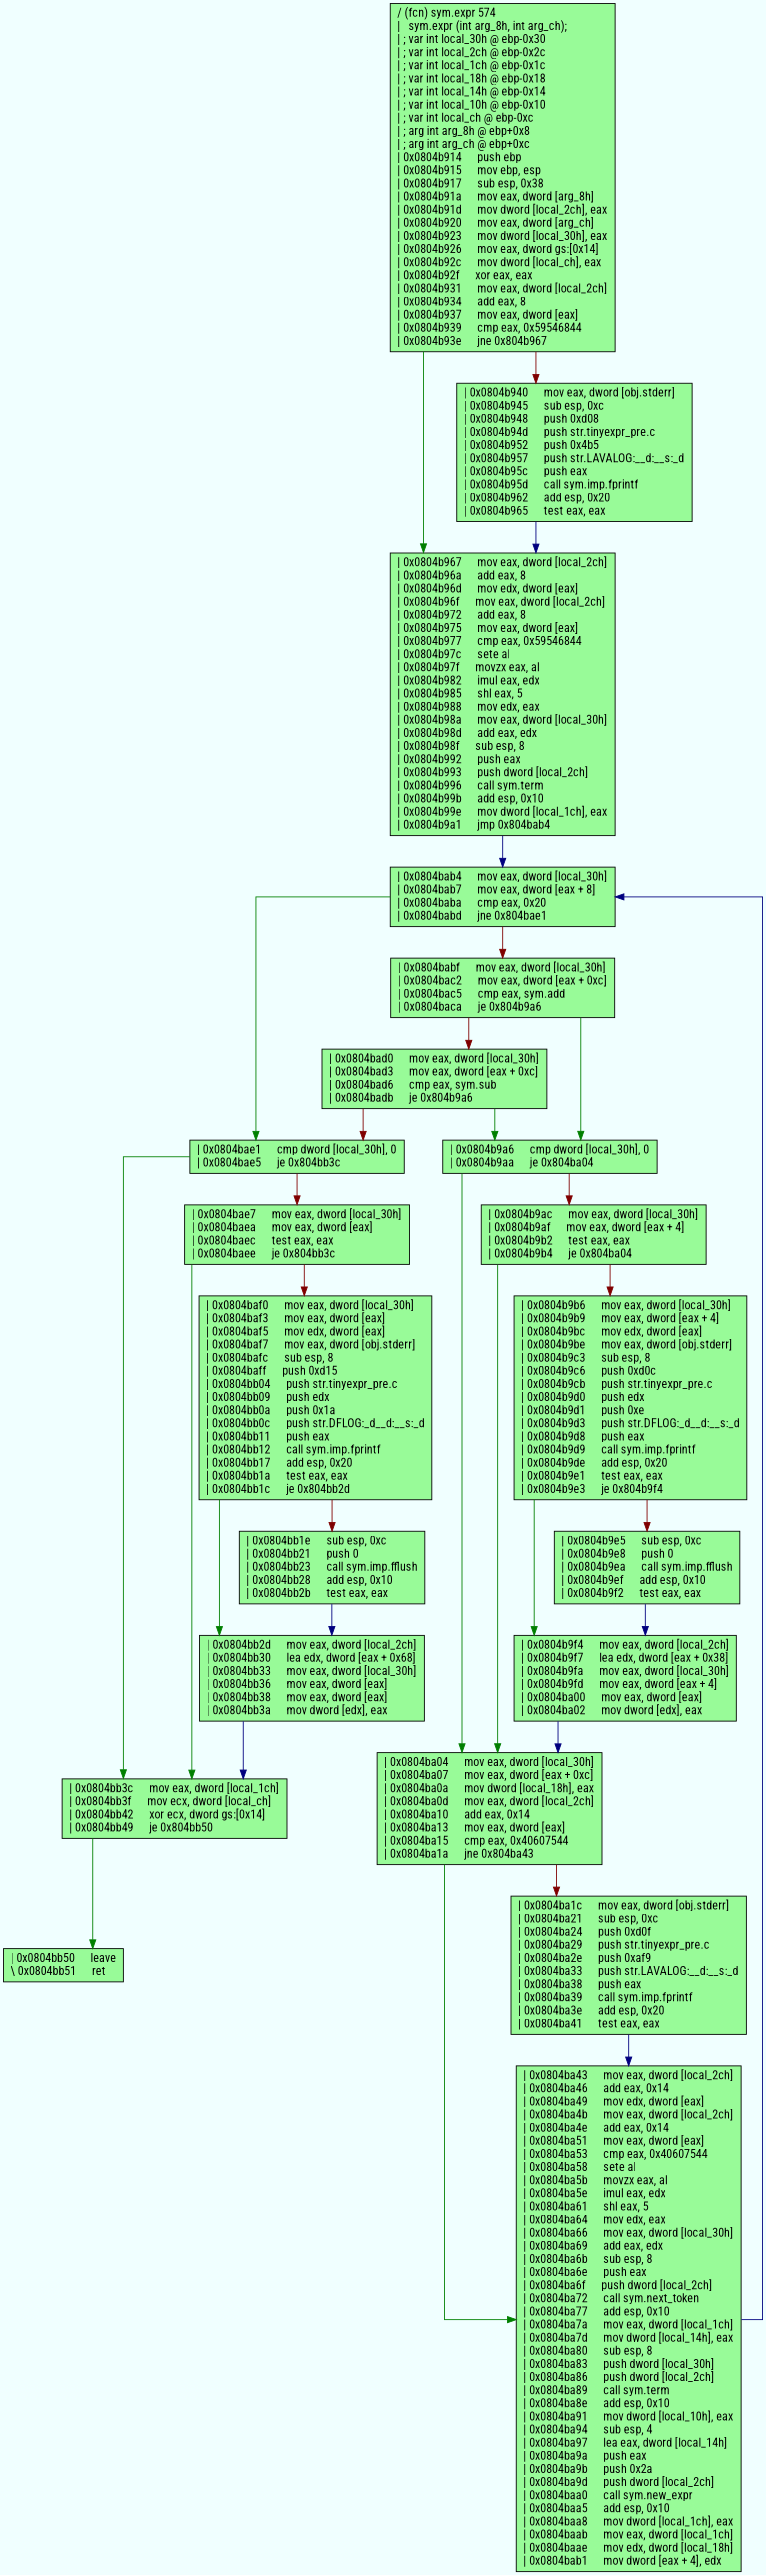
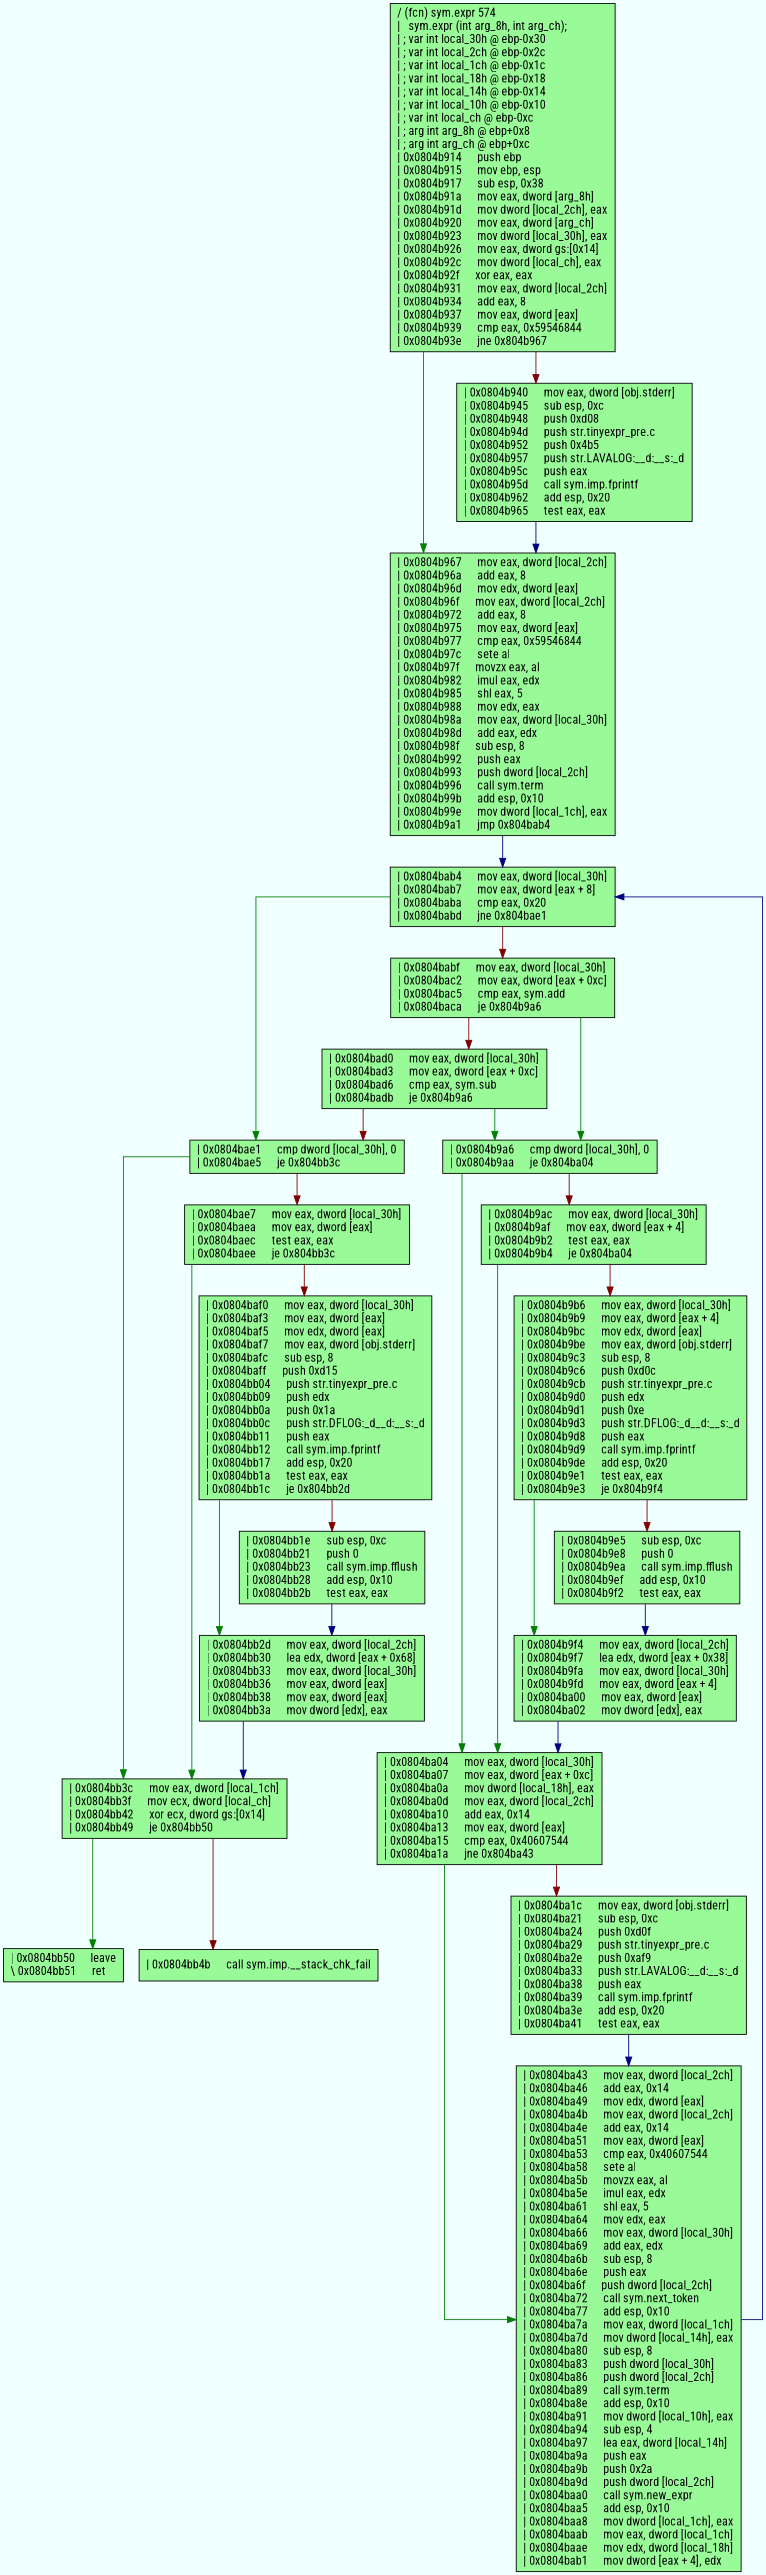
node "| 0x0804bb4b      call sym.imp.__stack_chk_fail": added
